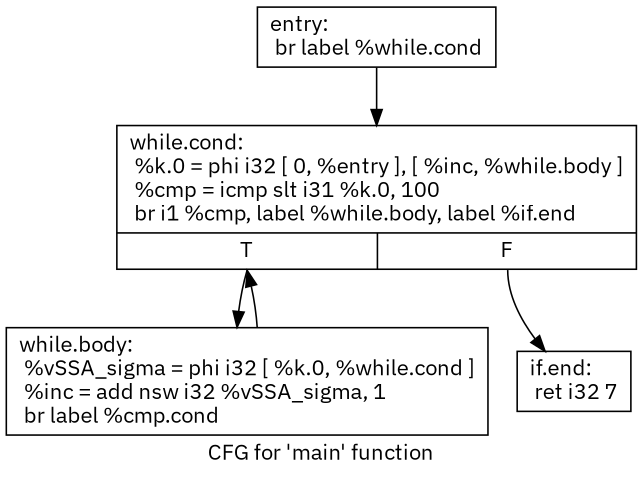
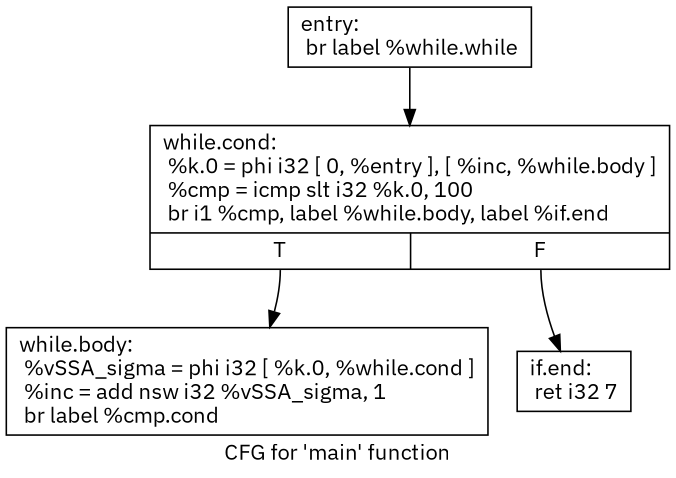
node "entry:": text "br label %while.cond" -> "br label %while.while"
node "while.cond:": text "%cmp = icmp slt i31 %k.0, 100" -> "%cmp = icmp slt i32 %k.0, 100"
edge "while.body:" -> "while.cond:": removed
